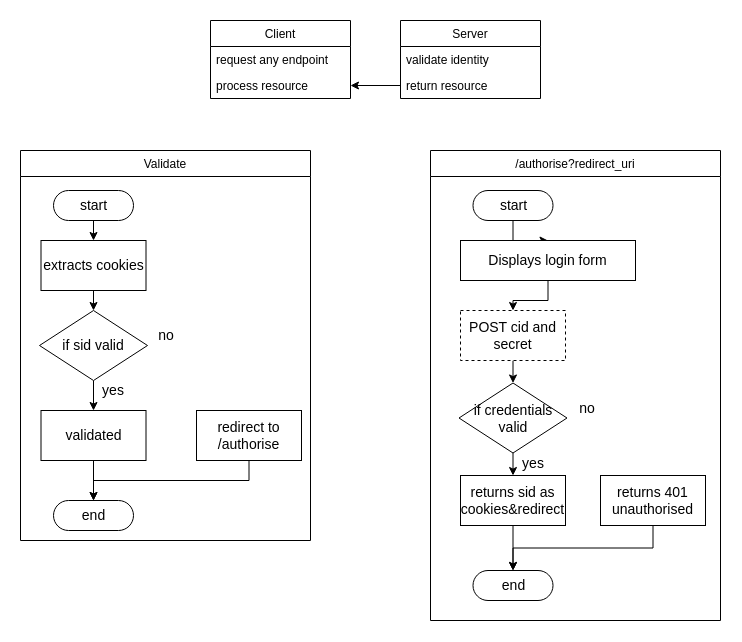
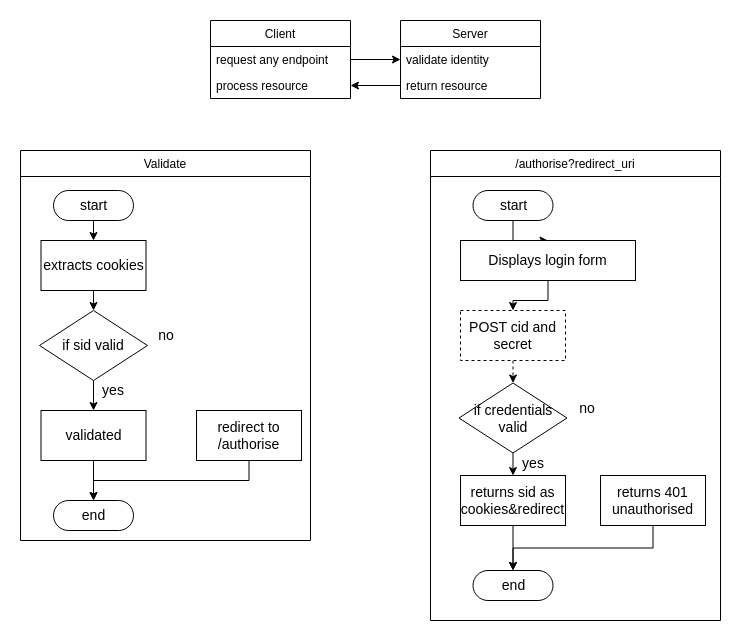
edge "request any endpoint" -> "validate identity": added
edge "POST cid and secret" -> "if credentials valid": style solid -> dashed
